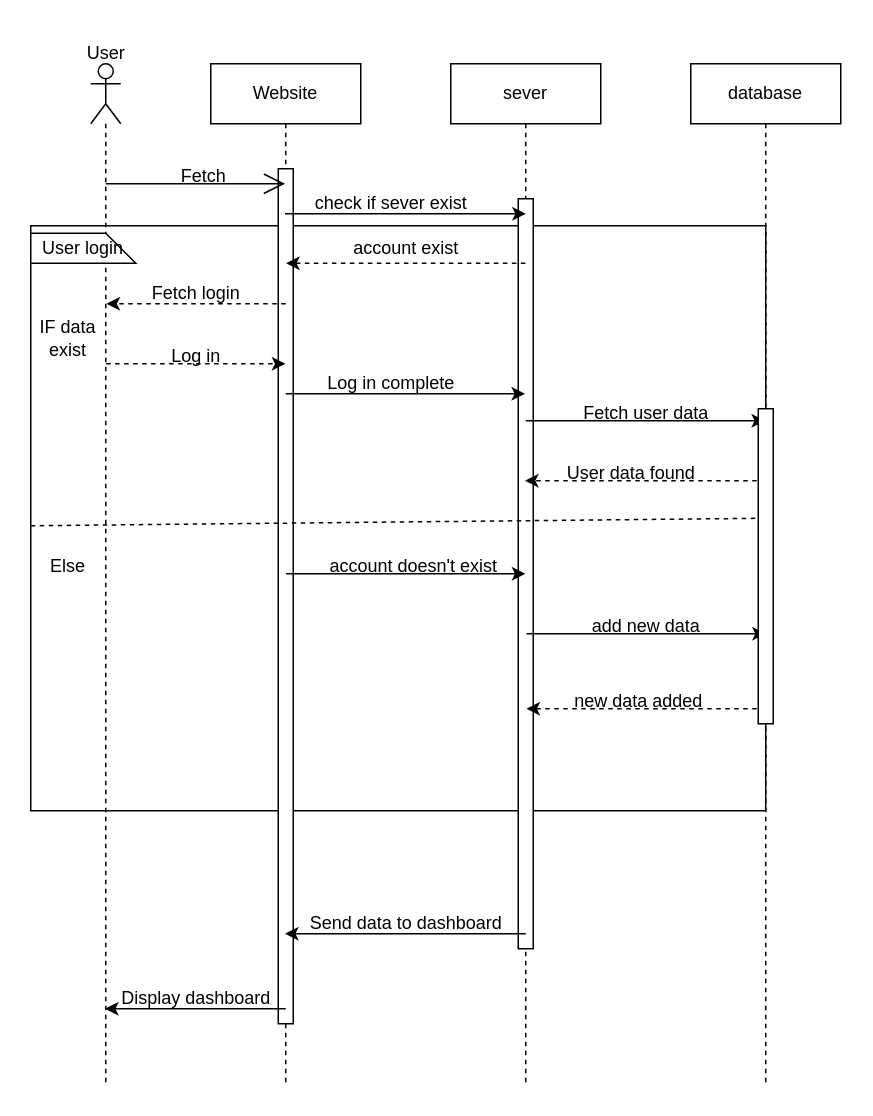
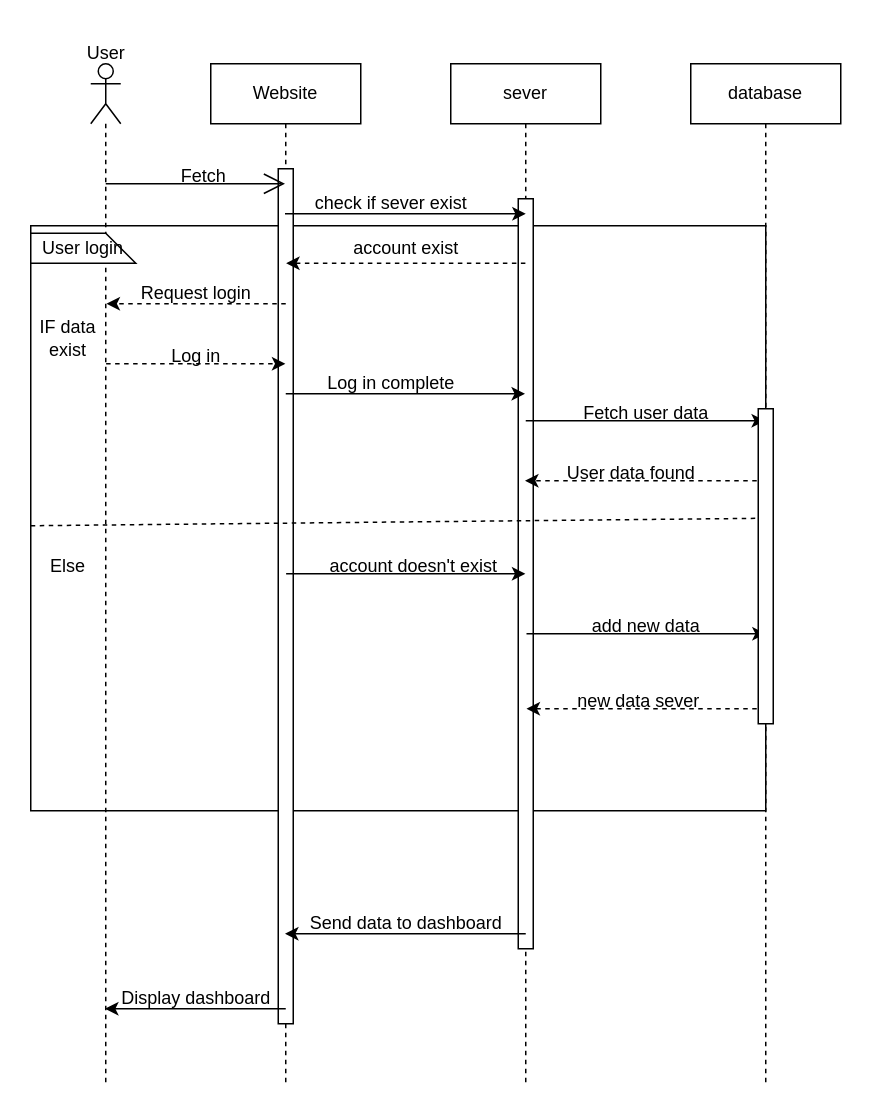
node "Fetch login": label "Fetch login" -> "Request login"
node "new data added": label "new data added" -> "new data sever"
